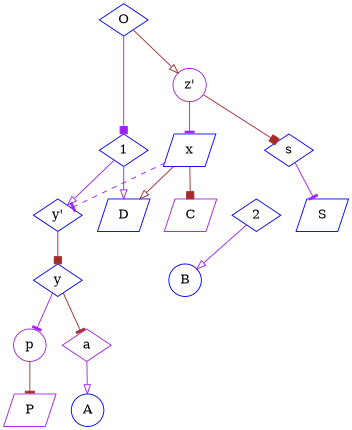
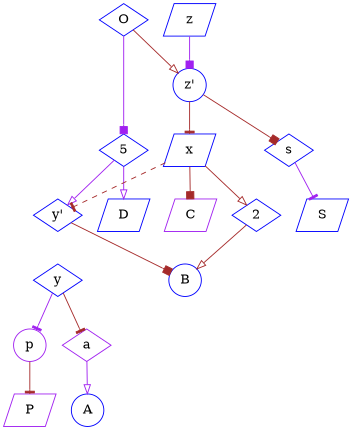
node "z": added
node "z'": color purple -> blue
edge "z'" -> "x": color purple -> brown
node "1": label "1" -> "5"
edge "x" -> "D": now "x" -> "2"
edge "x" -> "y'": color purple -> brown
edge "y'" -> "y": now "y'" -> "B"
edge "2" -> "B": color purple -> brown
